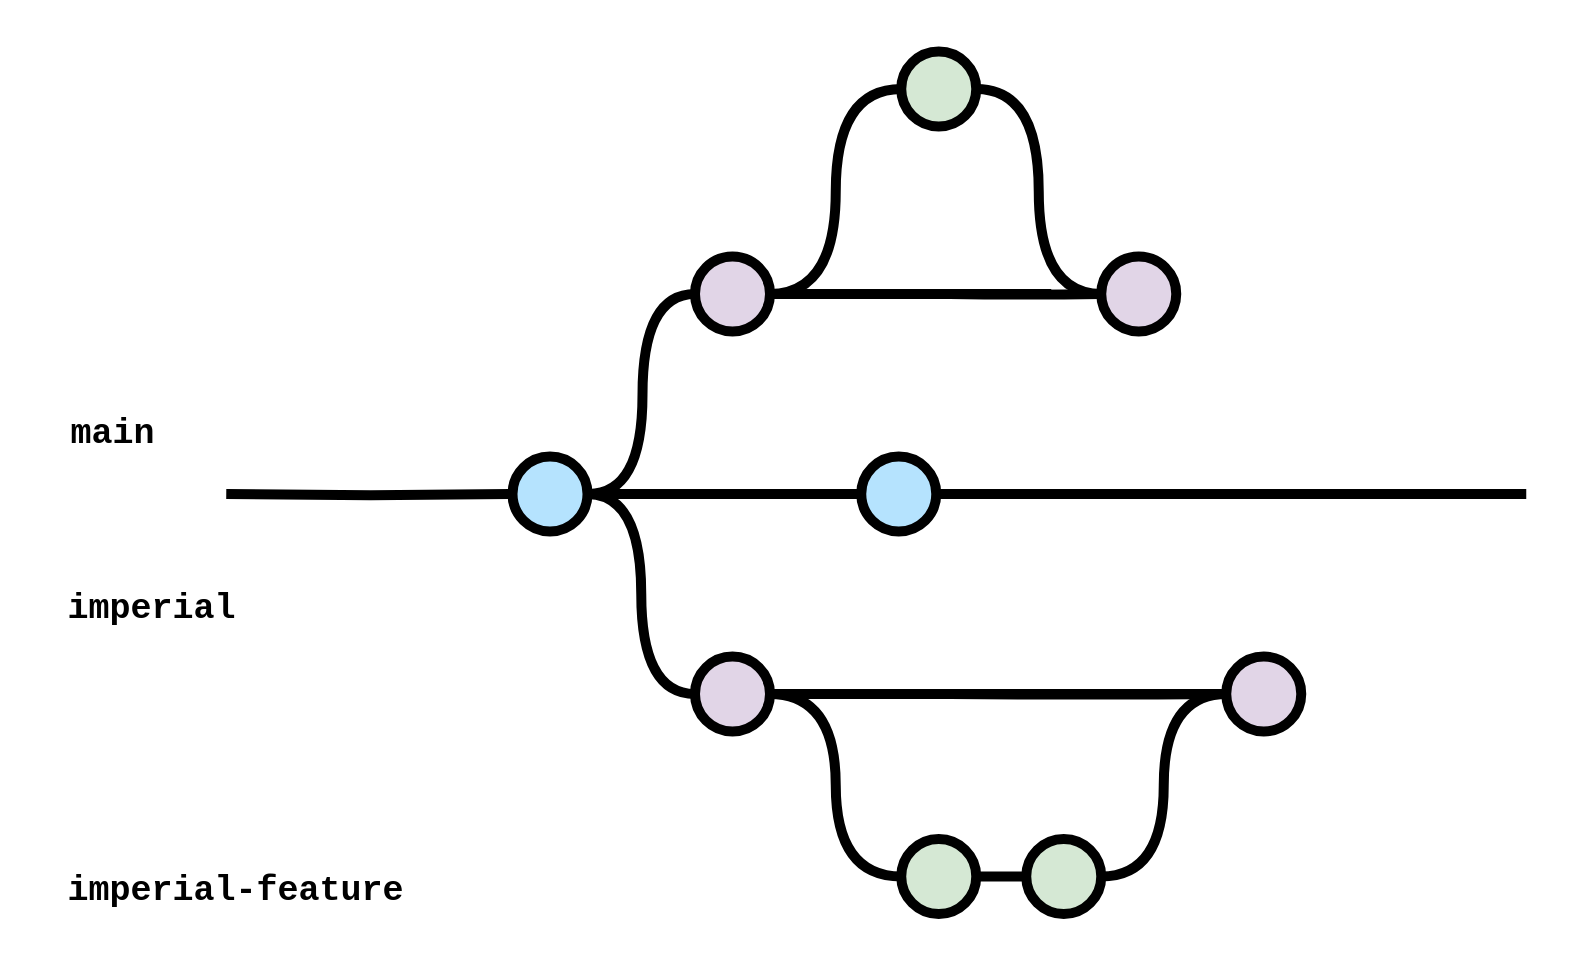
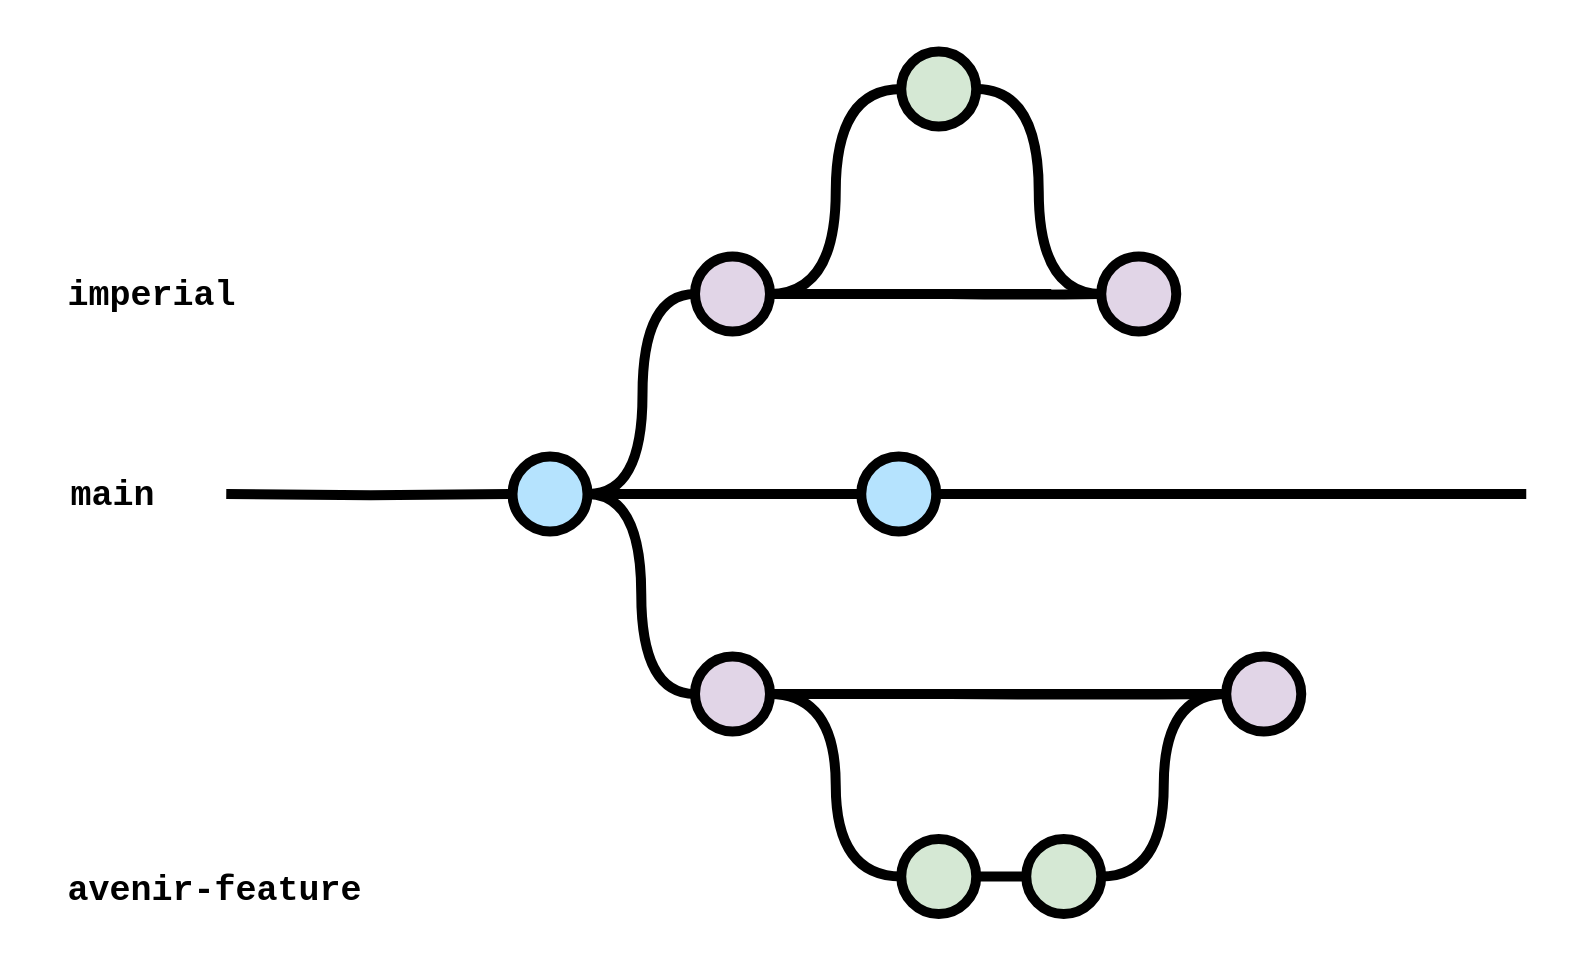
node "main": moved (114, 431) -> (114, 494)
node "imperial": moved (364, 606) -> (364, 294)
node "imperial-feature": label "imperial-feature" -> "avenir-feature"
